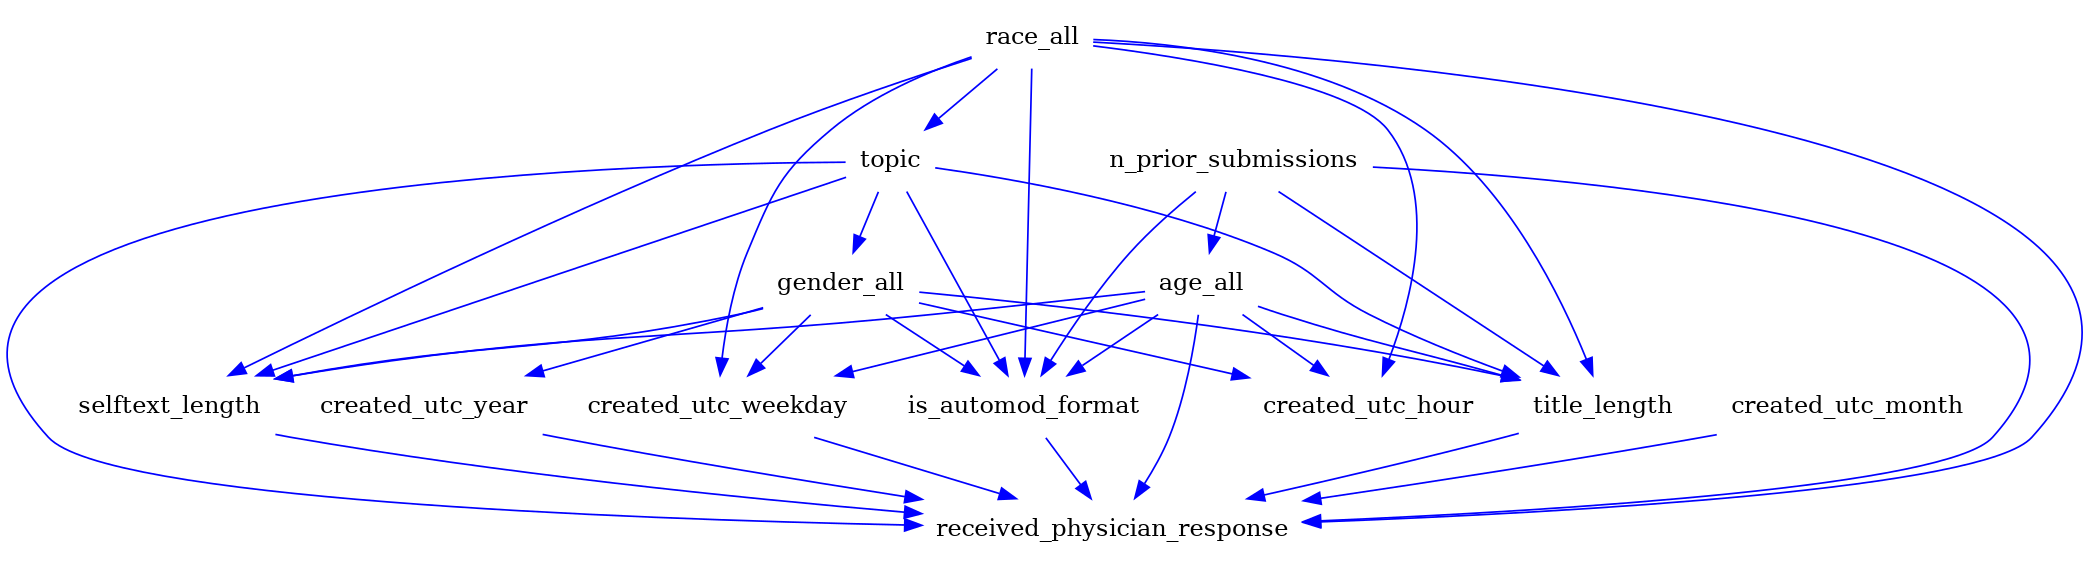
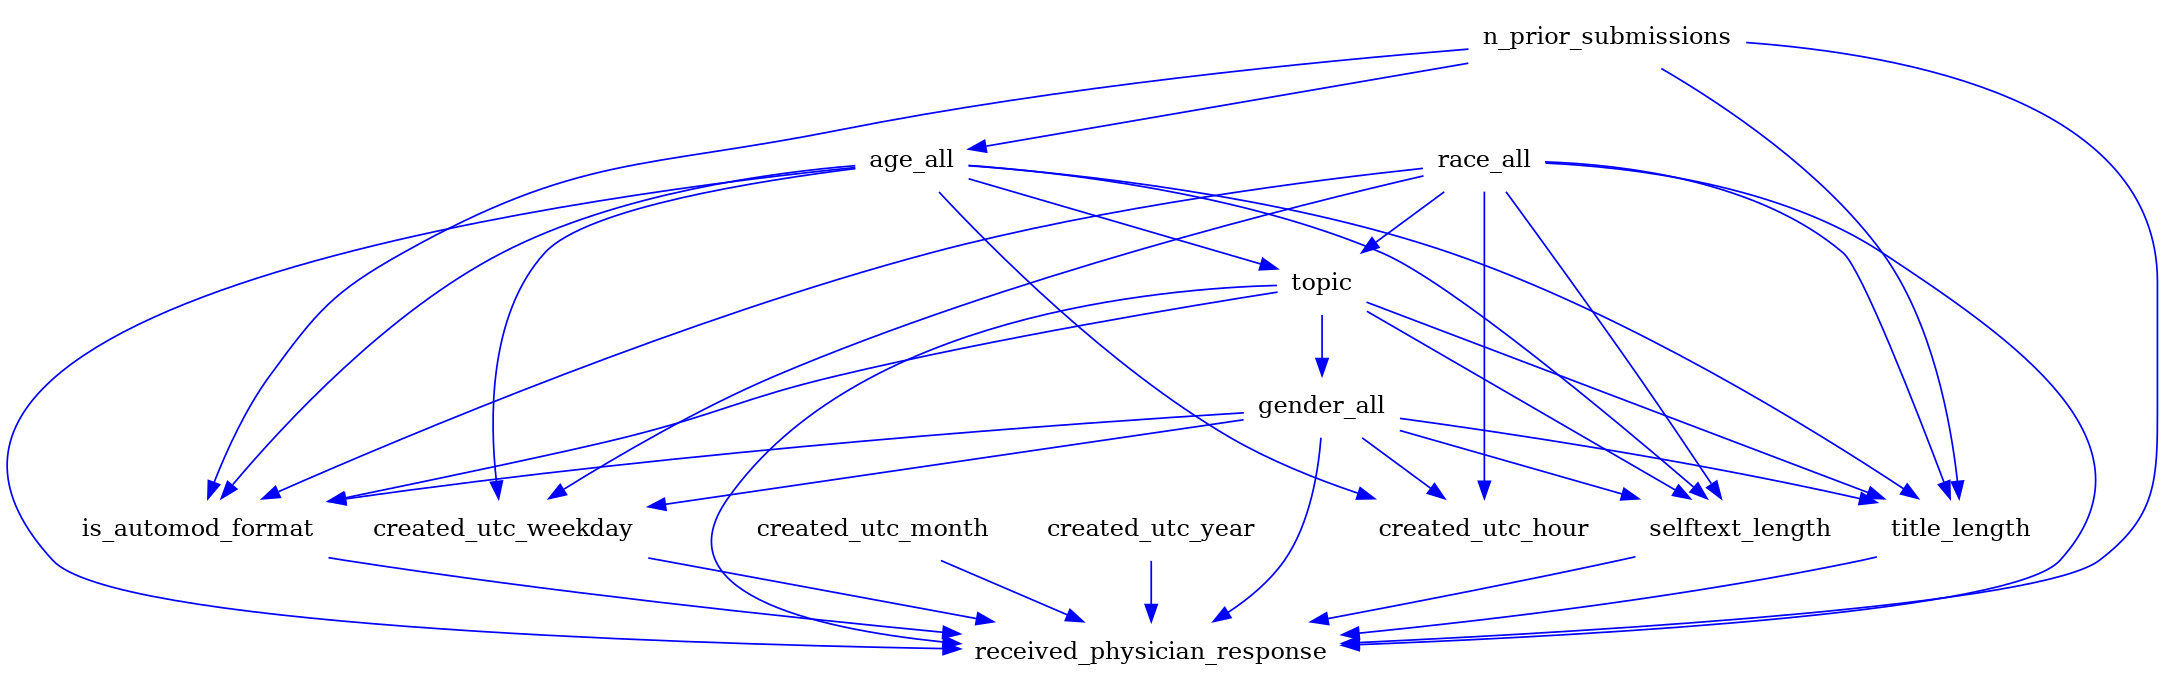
edge "age_all" -> "topic": added
edge "gender_all" -> "created_utc_year": now "gender_all" -> "received_physician_response"
